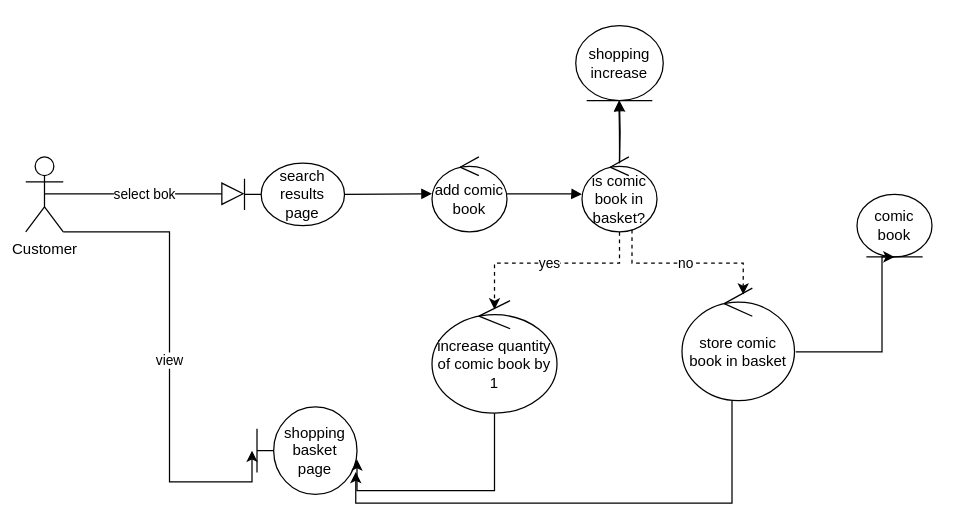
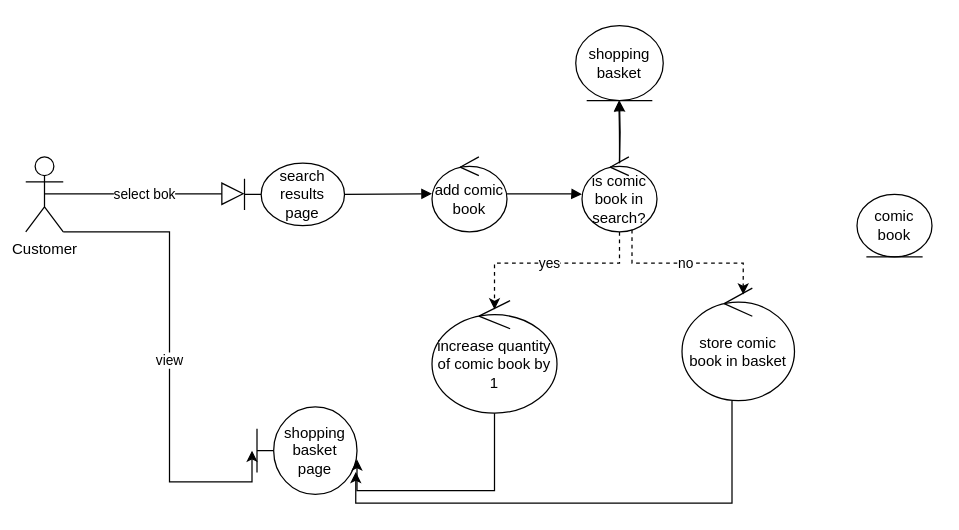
node "shopping increase": label "shopping increase" -> "shopping basket"
node "is comic book in basket?": label "is comic book in basket?" -> "is comic book in search?"
edge "store comic book in basket" -> "comic book": removed
